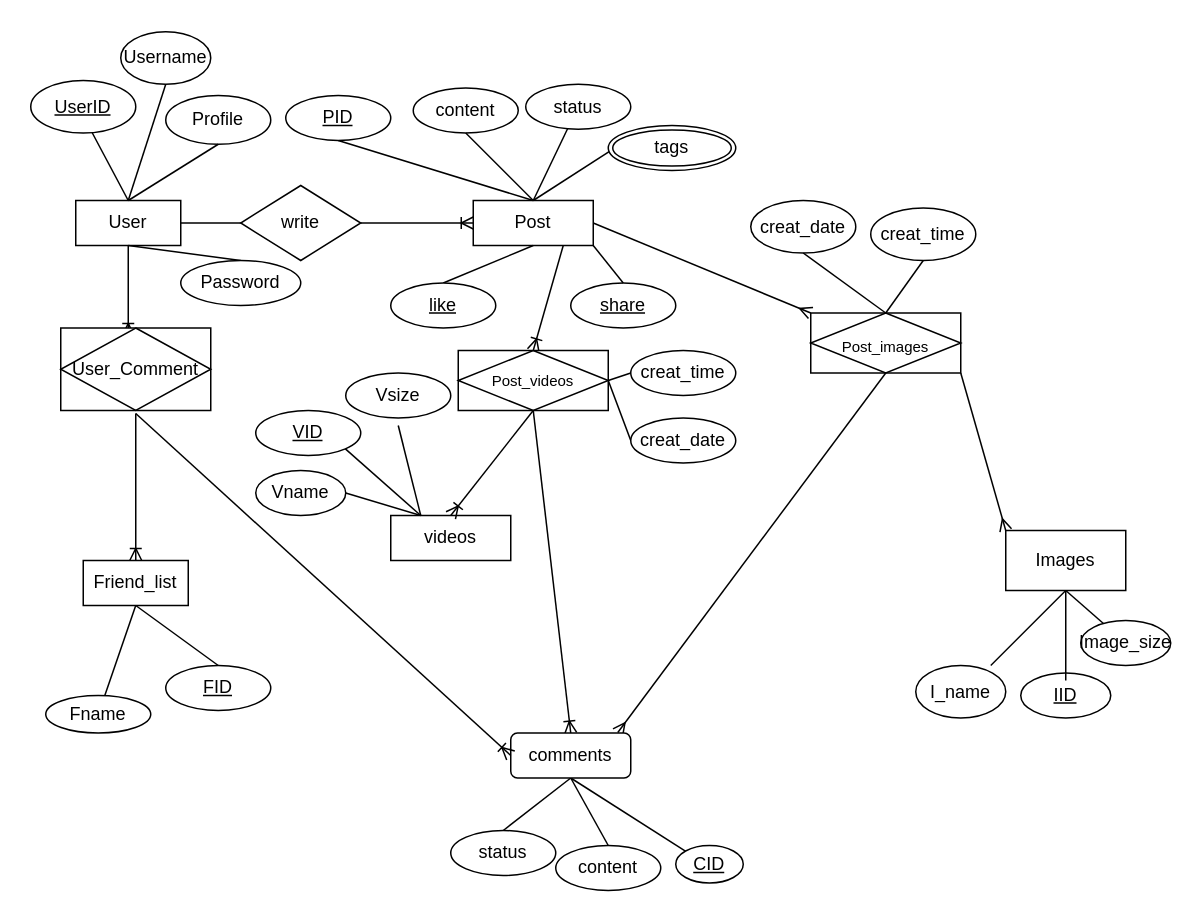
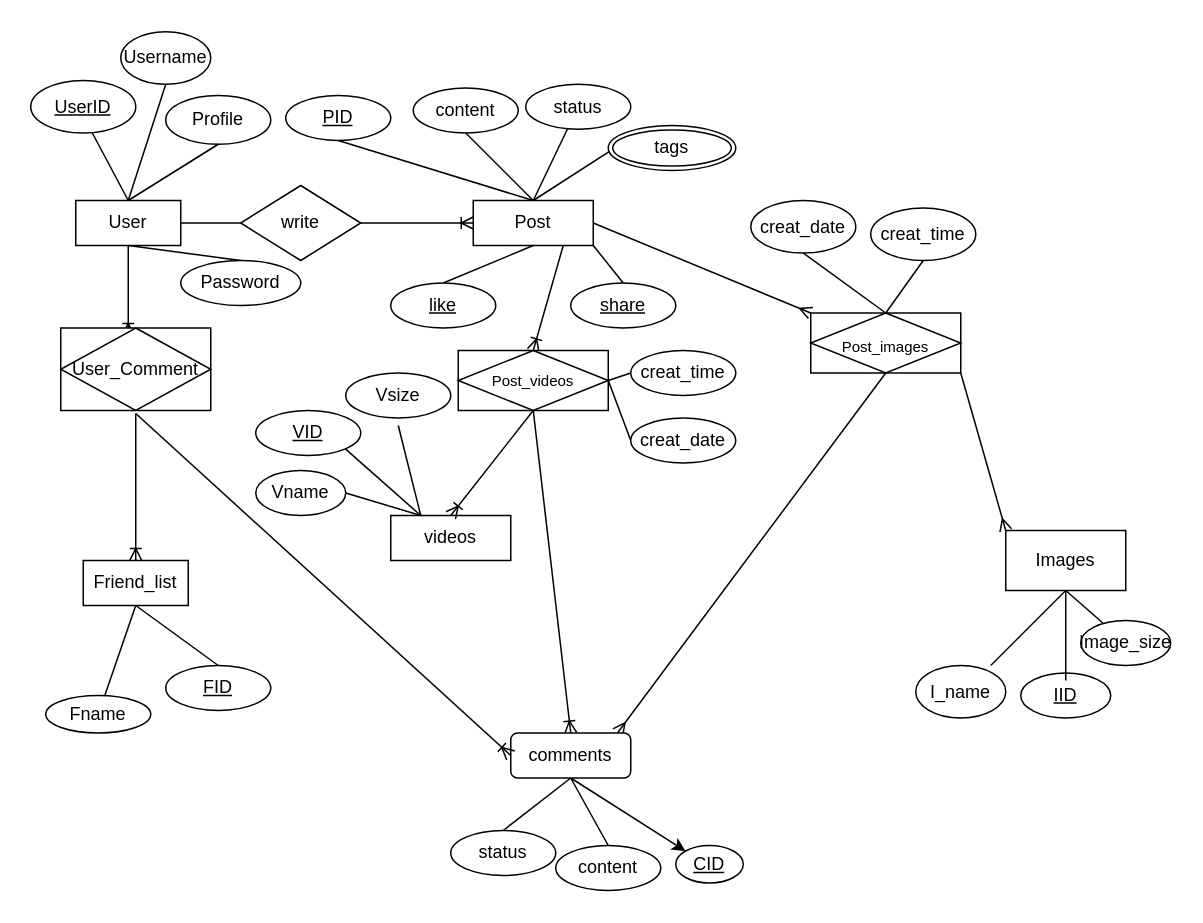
edge "comments" -- "CID": arrowhead none -> classic
